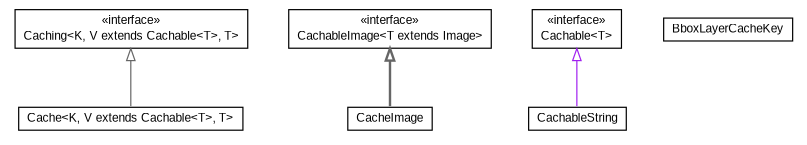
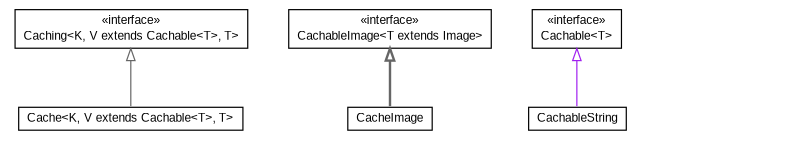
node "BboxLayerCacheKey": removed
